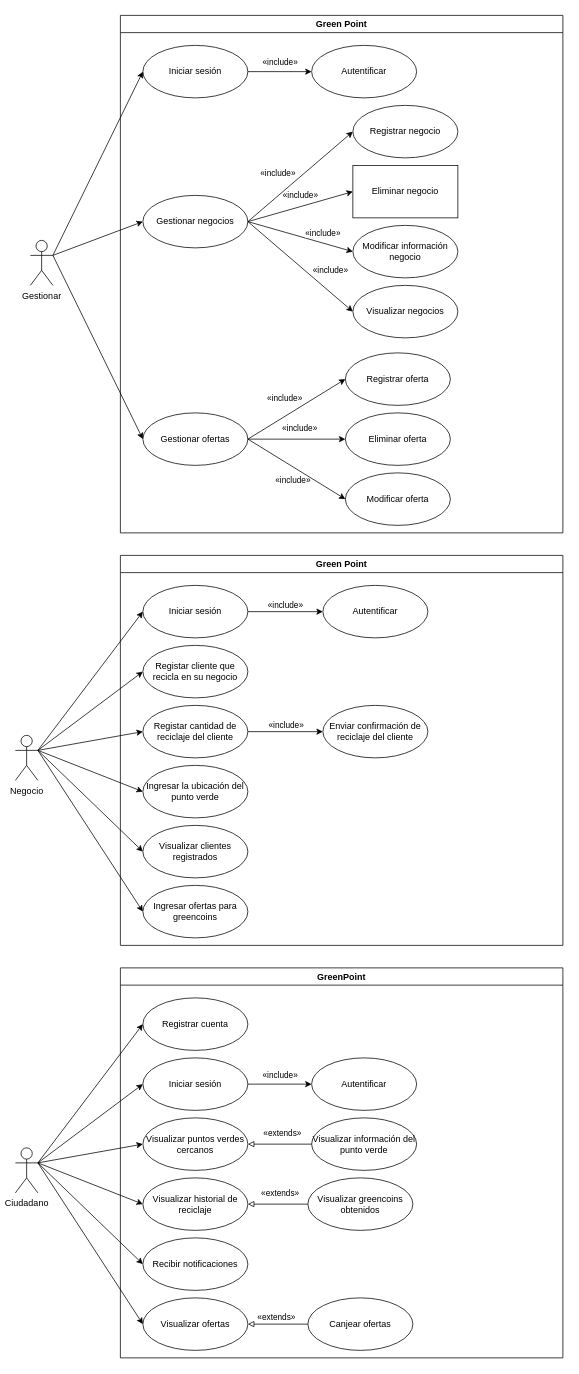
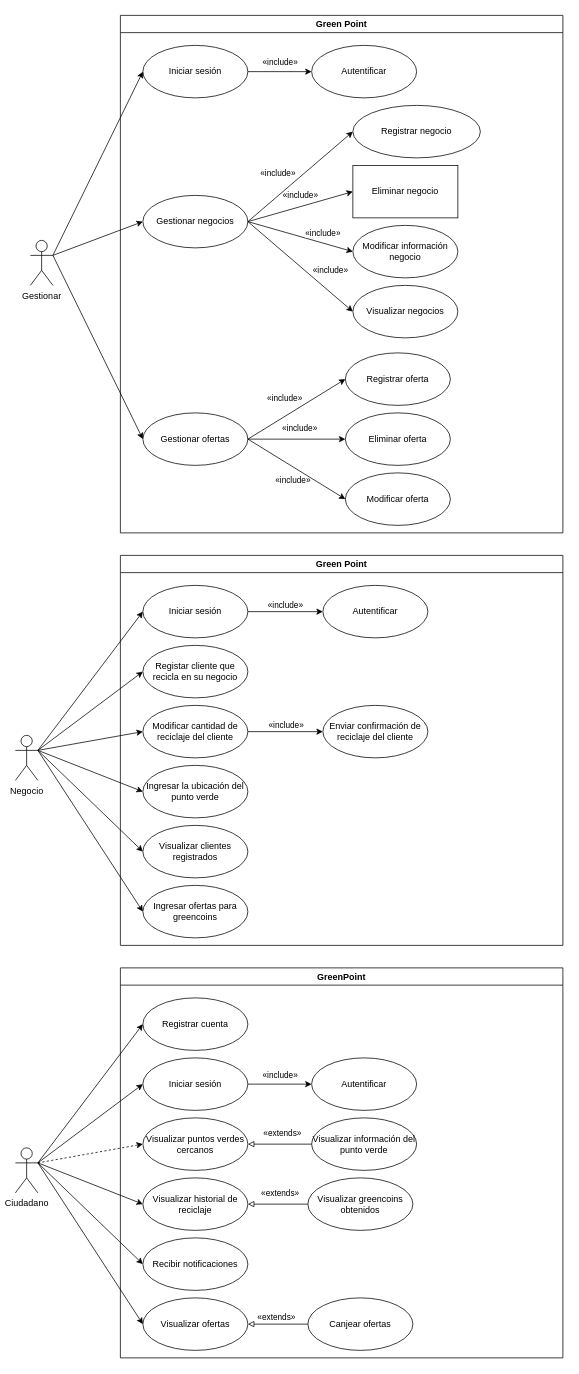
node "Registrar negocio": size 105x53 -> 128x53
node "Registar cantidad de reciclaje del cliente": label "Registar cantidad de reciclaje del cliente" -> "Modificar cantidad de reciclaje del cliente"
edge "Ciudadano" -> "Visualizar puntos verdes cercanos": style solid -> dashed
